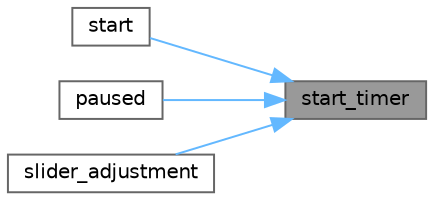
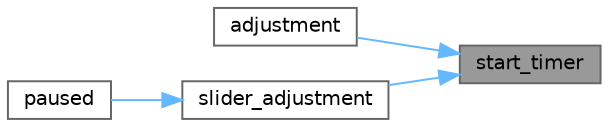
node "start": label "start" -> "adjustment"
edge "paused" -> "start_timer": now "paused" -> "slider_adjustment"
